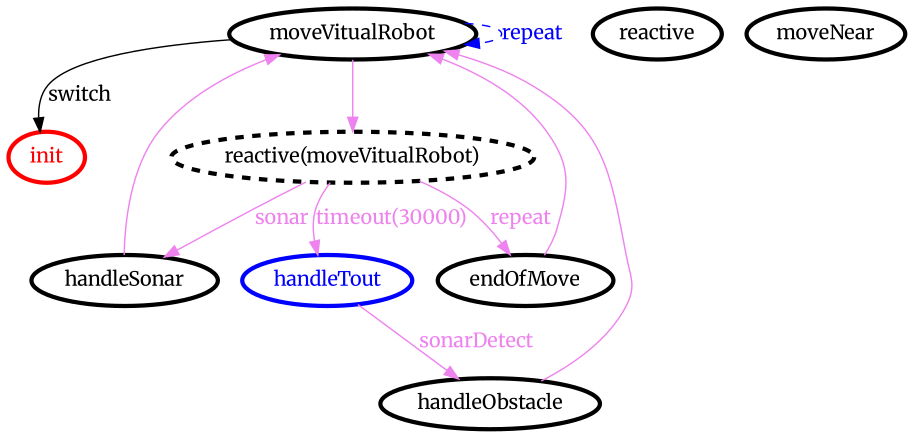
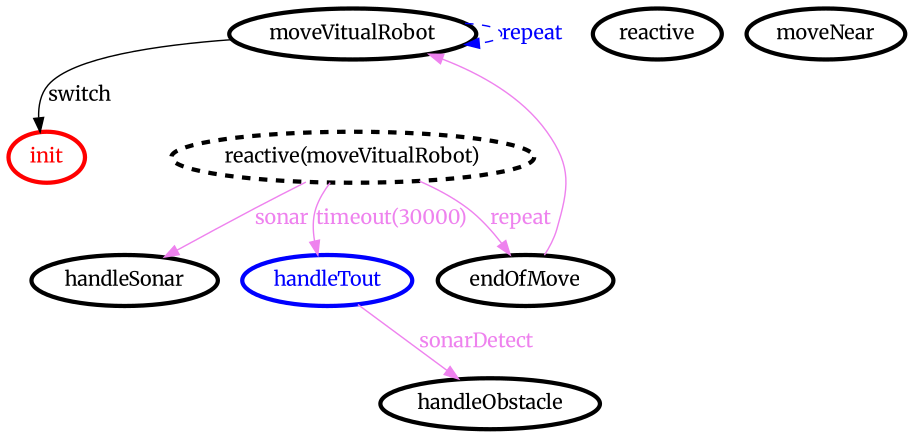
edge "moveVitualRobot" -> "reactive(moveVitualRobot)": removed
edge "handleSonar" -> "moveVitualRobot": removed
edge "handleObstacle" -> "moveVitualRobot": removed
